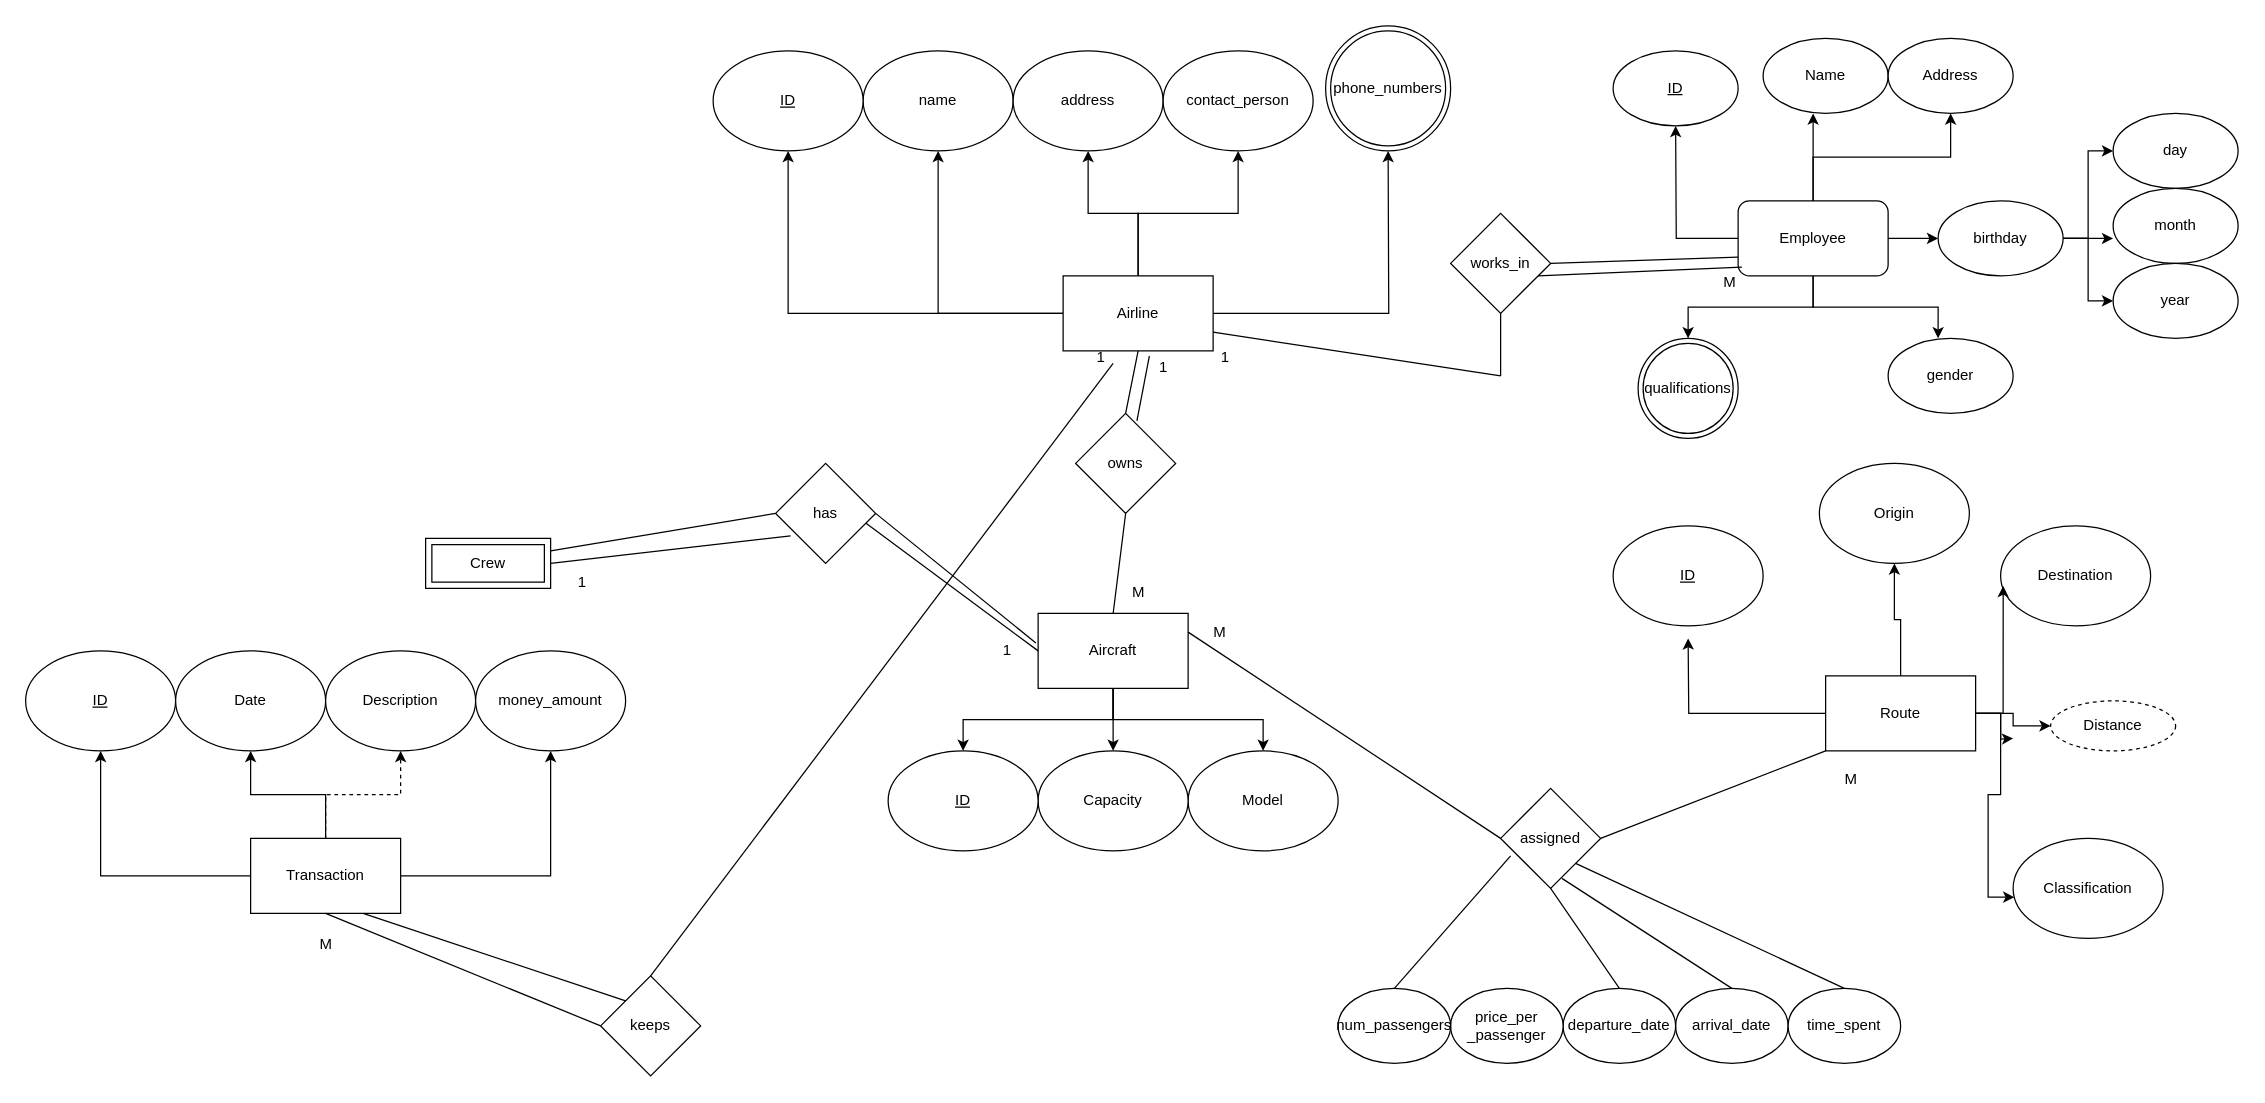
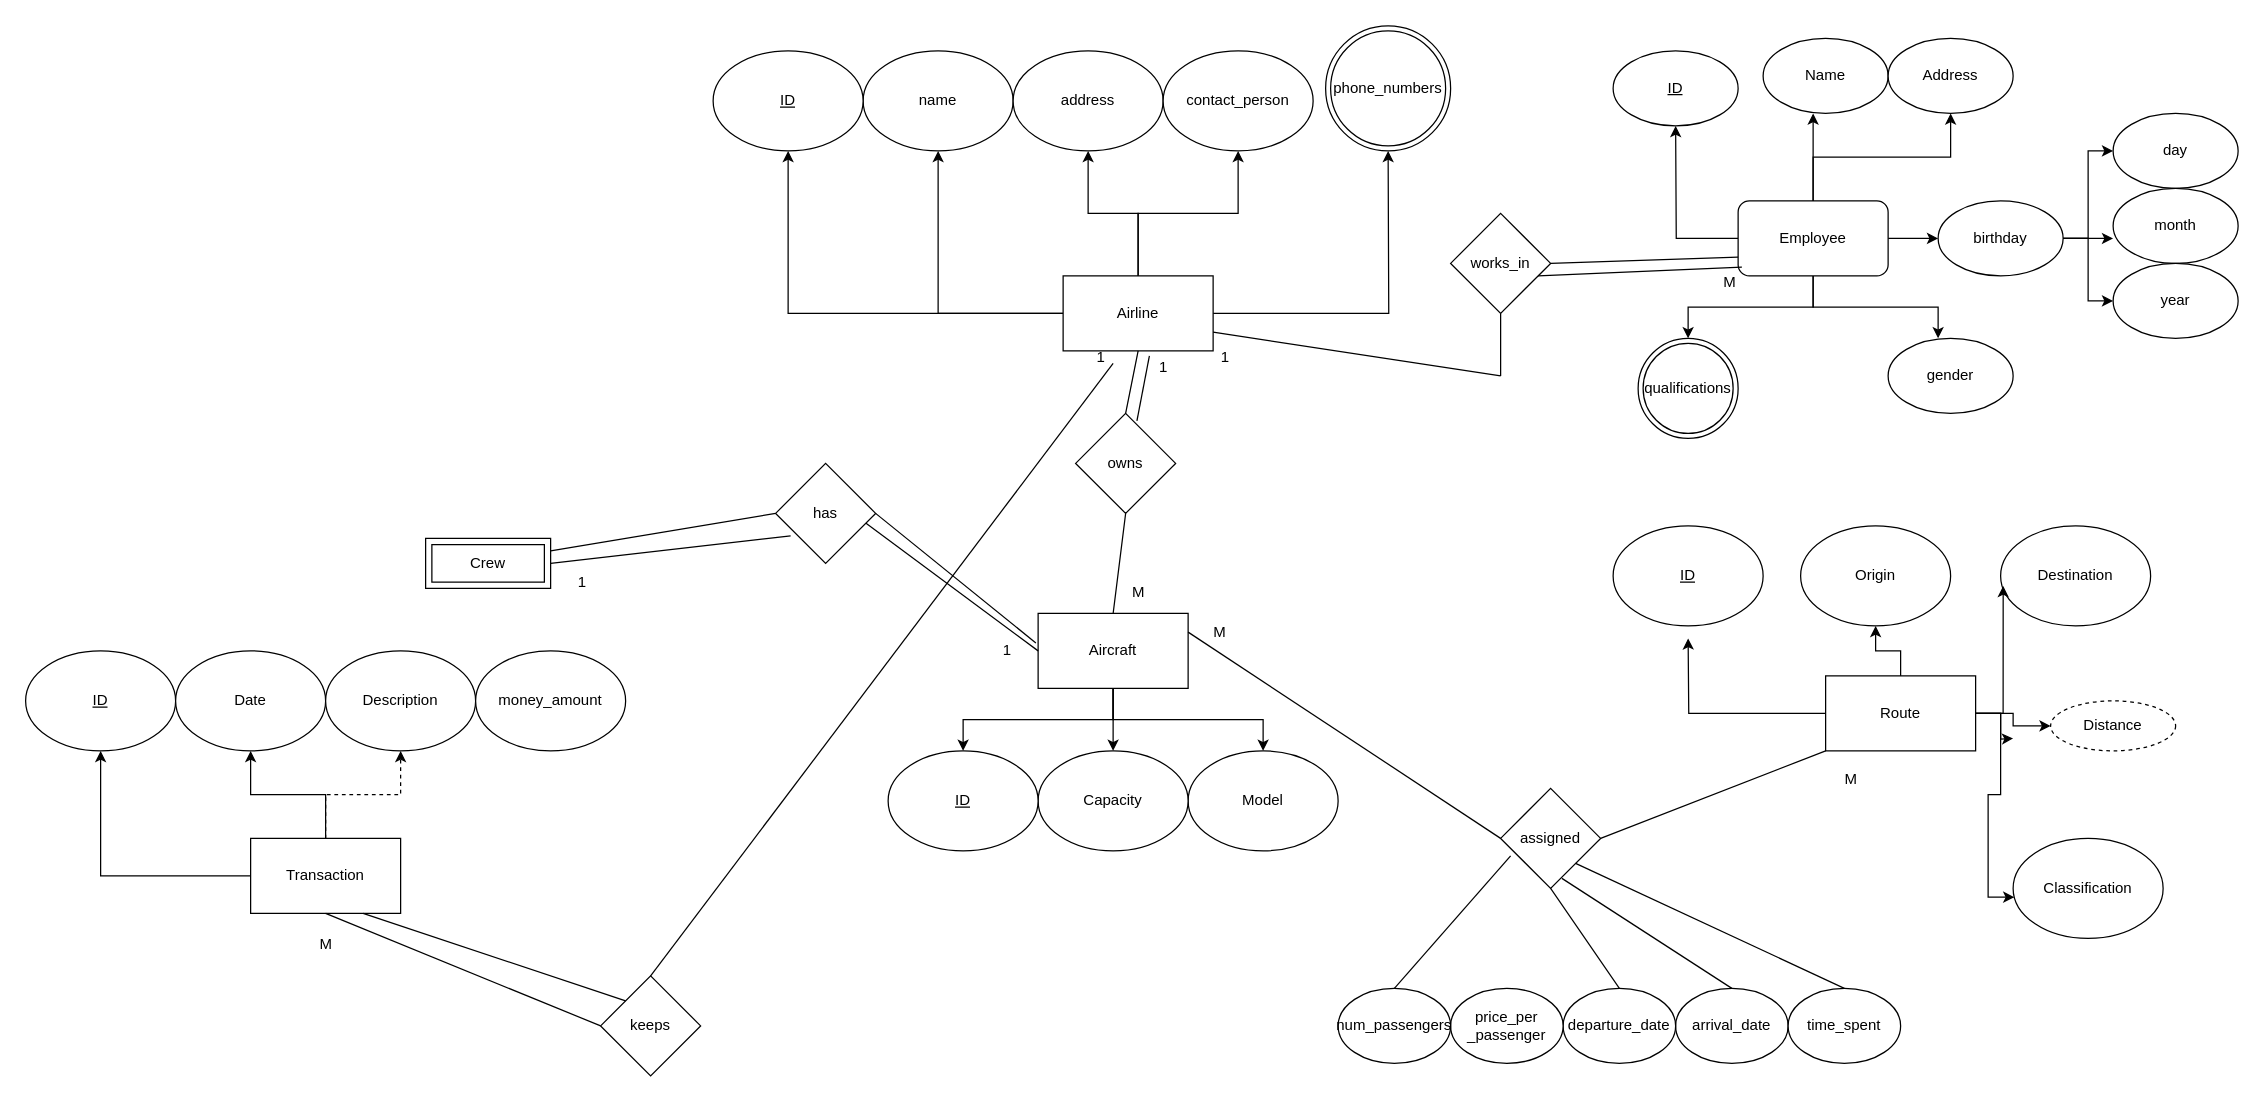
node "Origin": moved (1894, 513) -> (1876, 576)
edge "Transaction" -> "money_amount": removed
